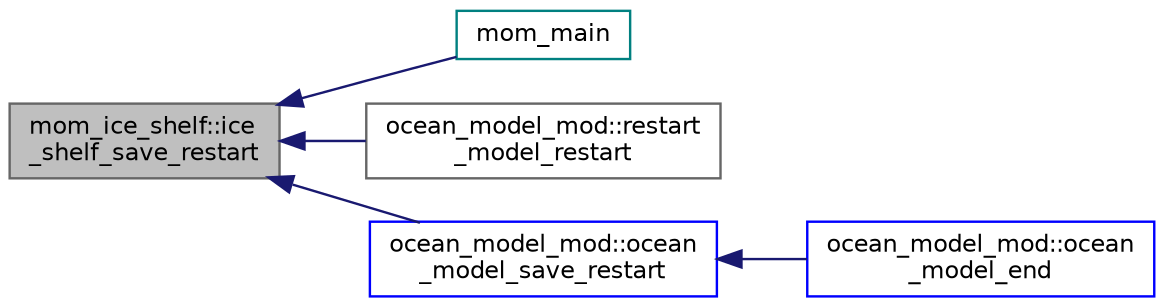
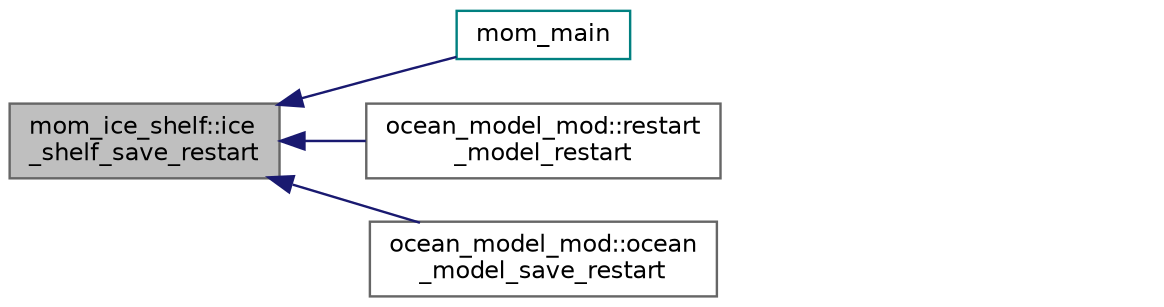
node "ocean_model_mod::ocean _model_save_restart": color blue -> gray40
node "ocean_model_mod::ocean _model_end": removed
